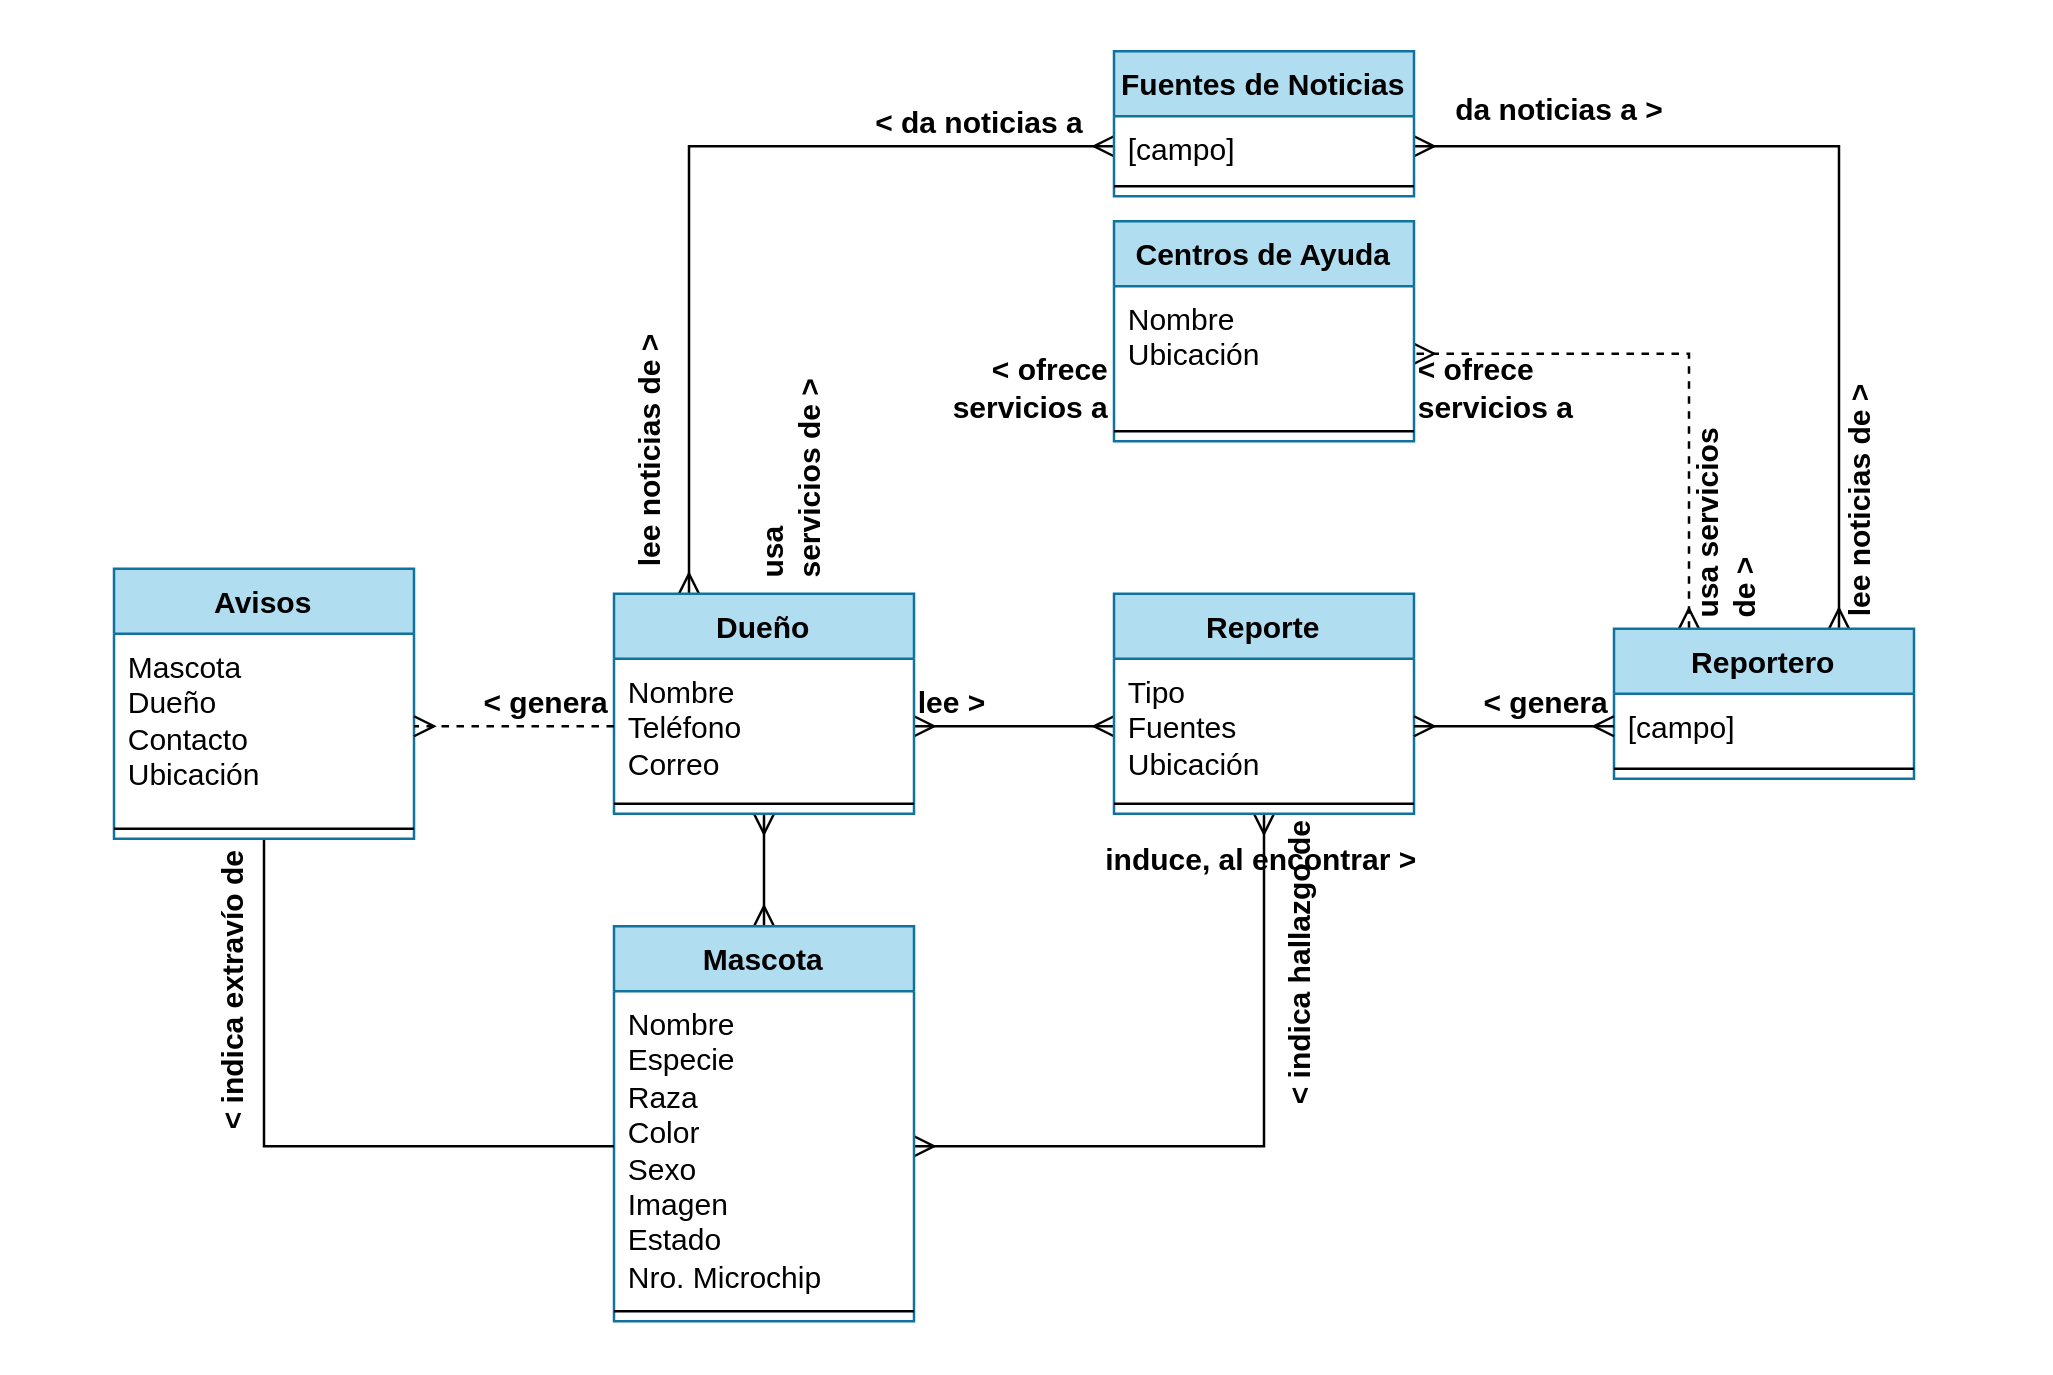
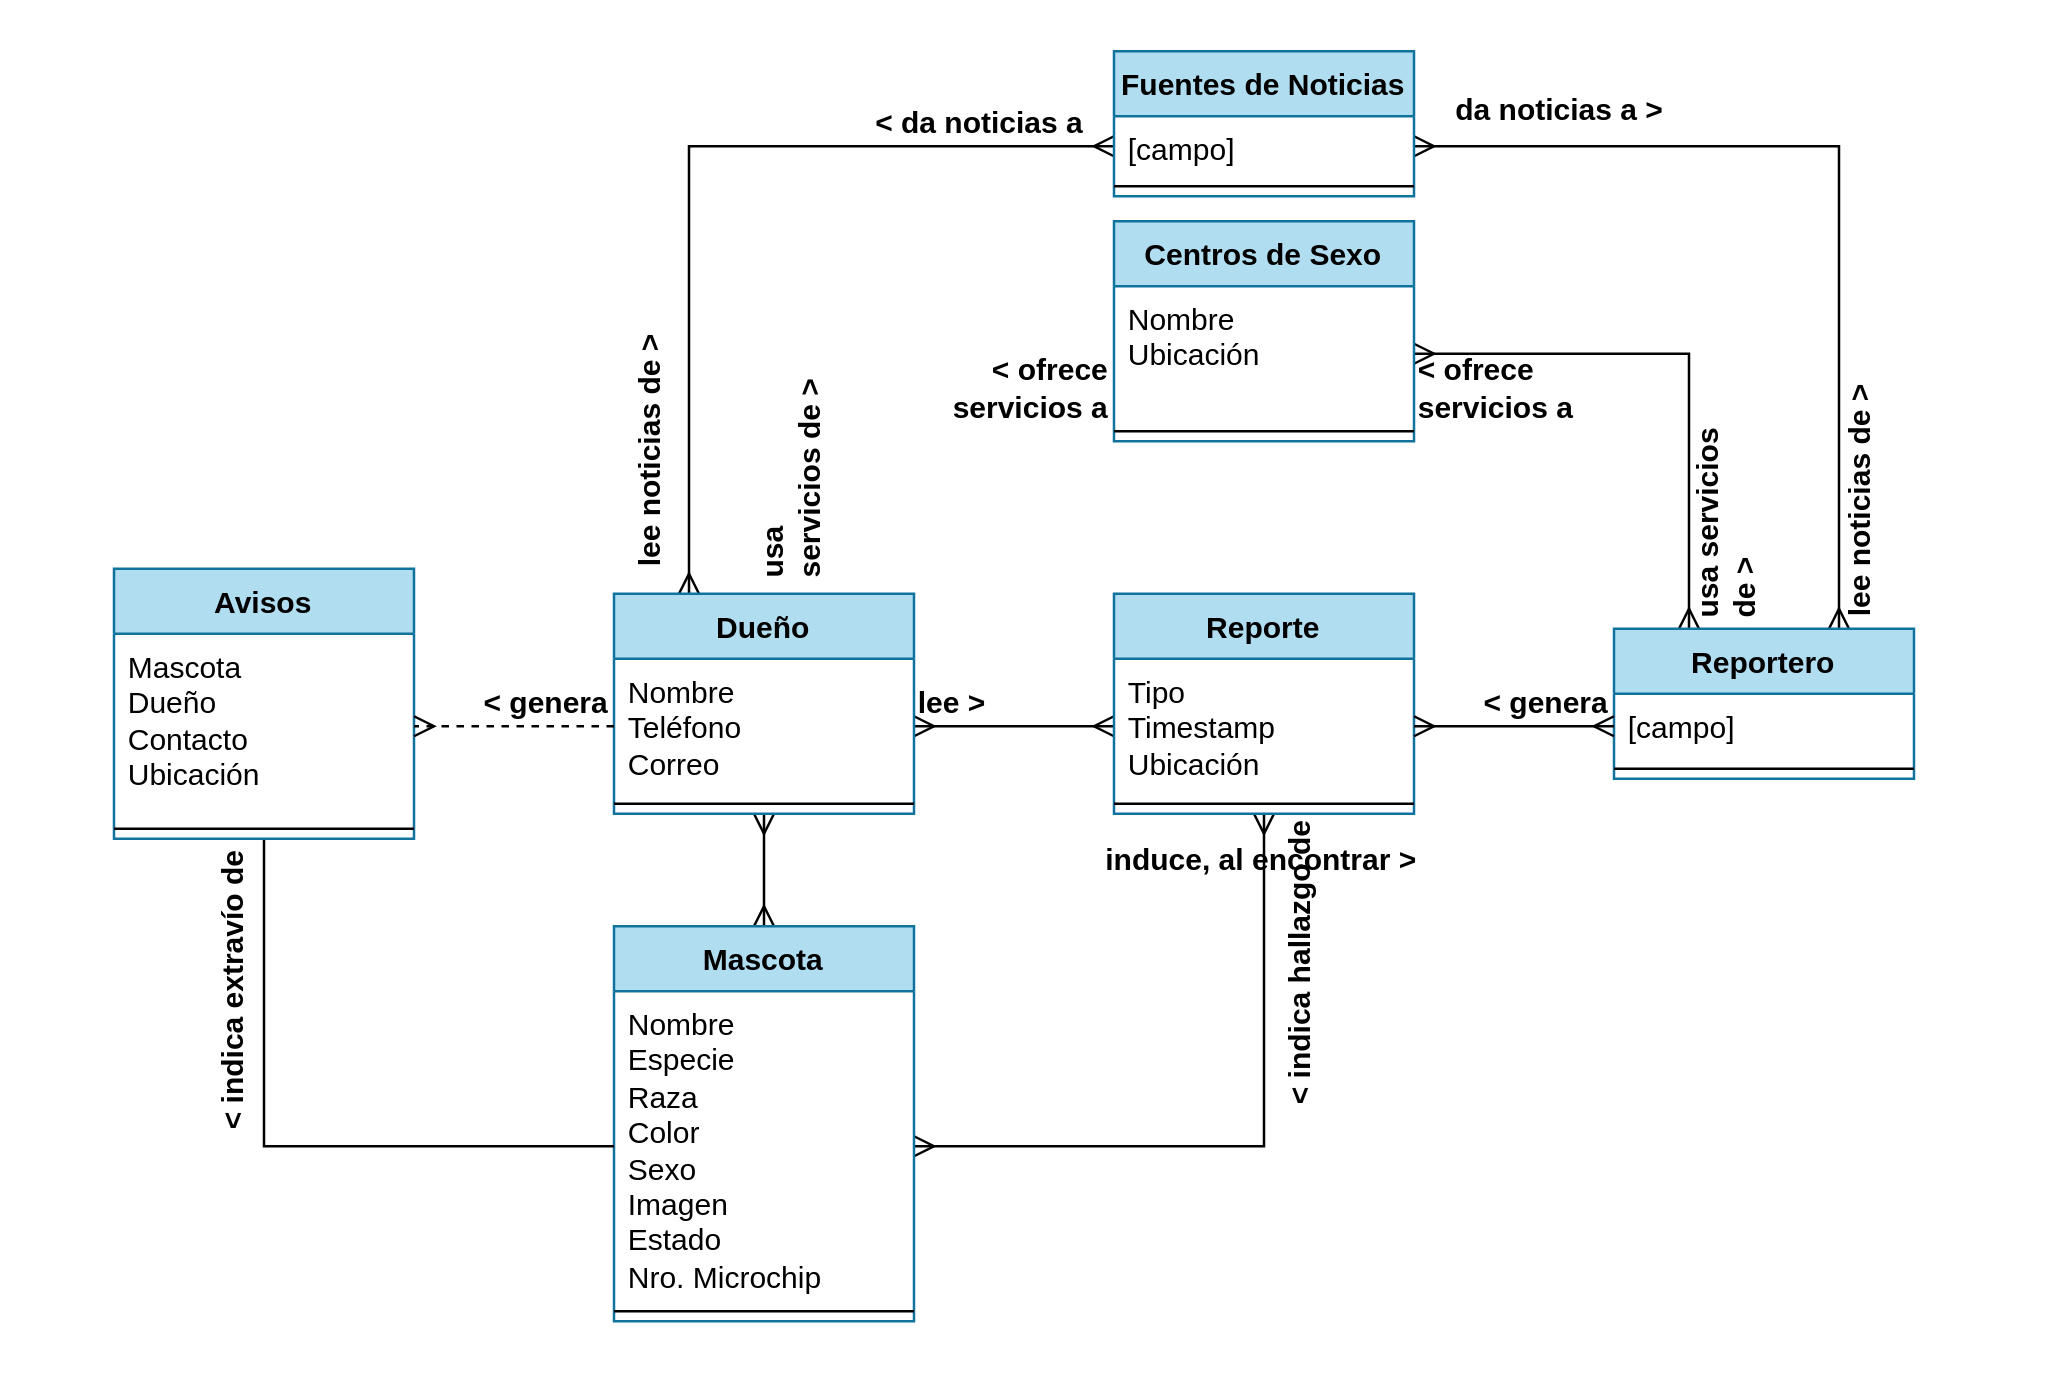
node "Centros de Ayuda": label "Centros de Ayuda" -> "Centros de Sexo"
edge "Nombre Ubicación" -- "Reportero": style dashed -> solid
node "Tipo Fuentes Ubicación": label "Tipo Fuentes Ubicación" -> "Tipo Timestamp Ubicación"
